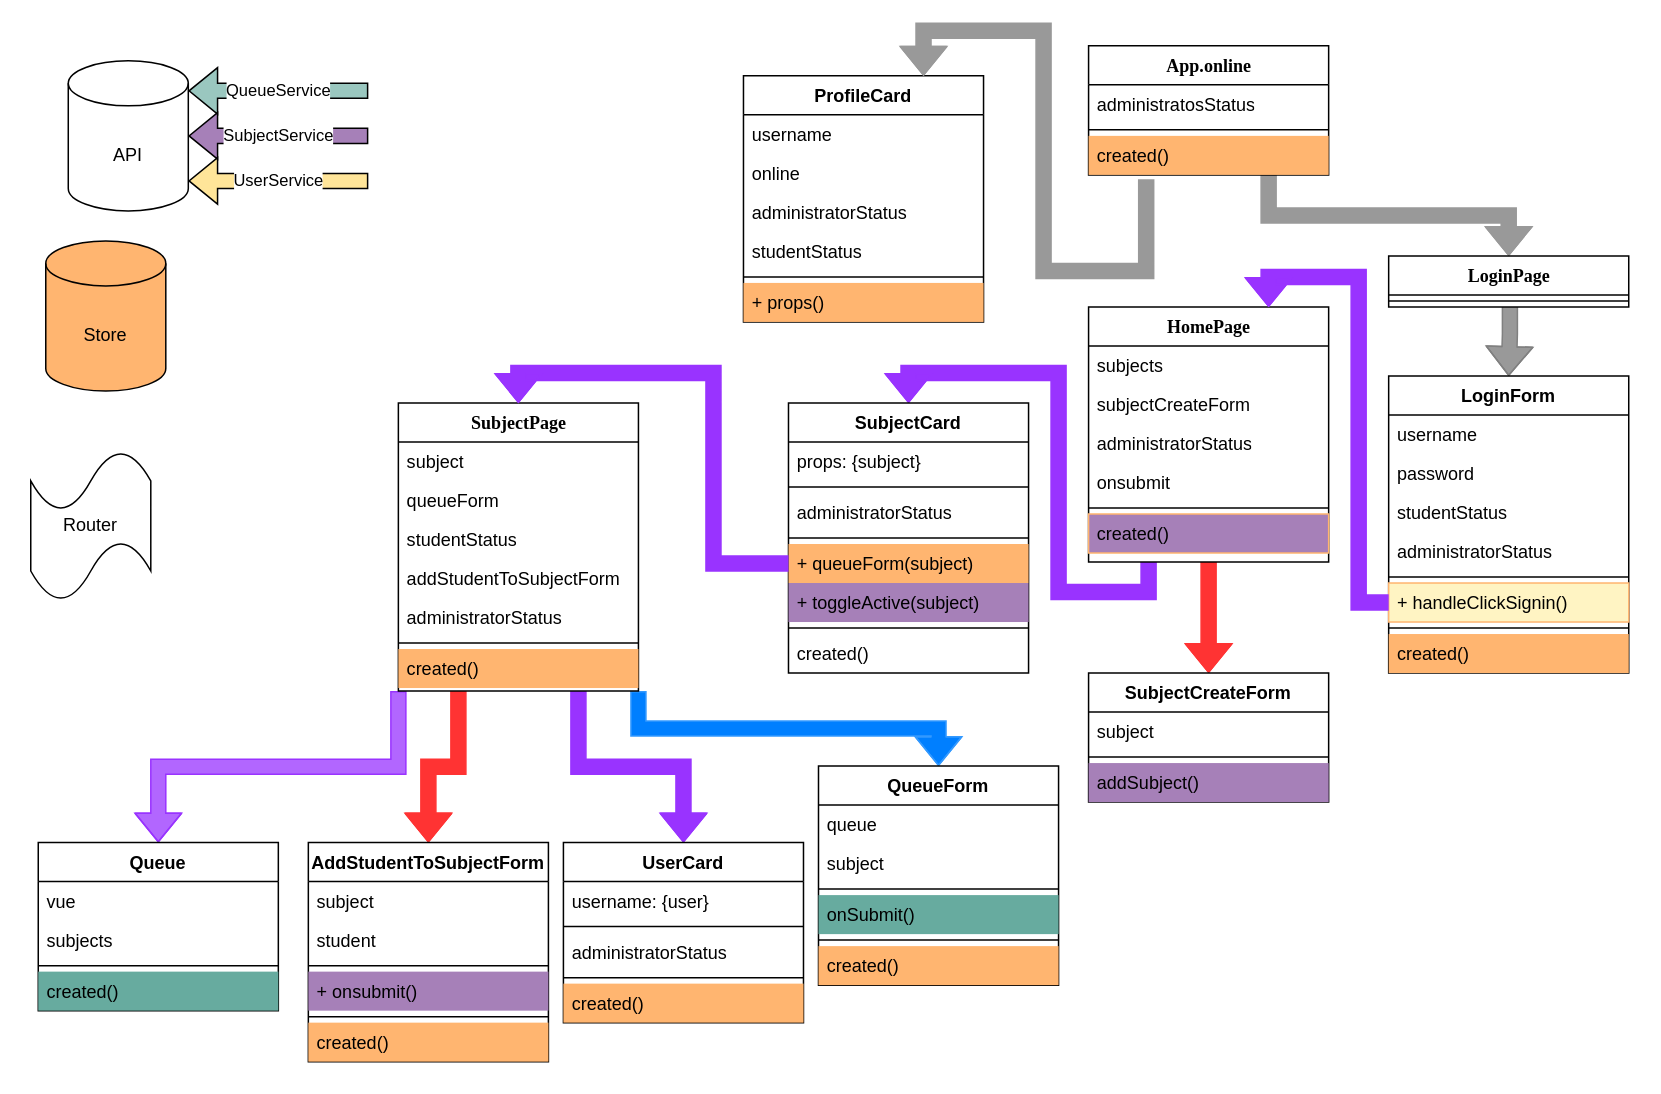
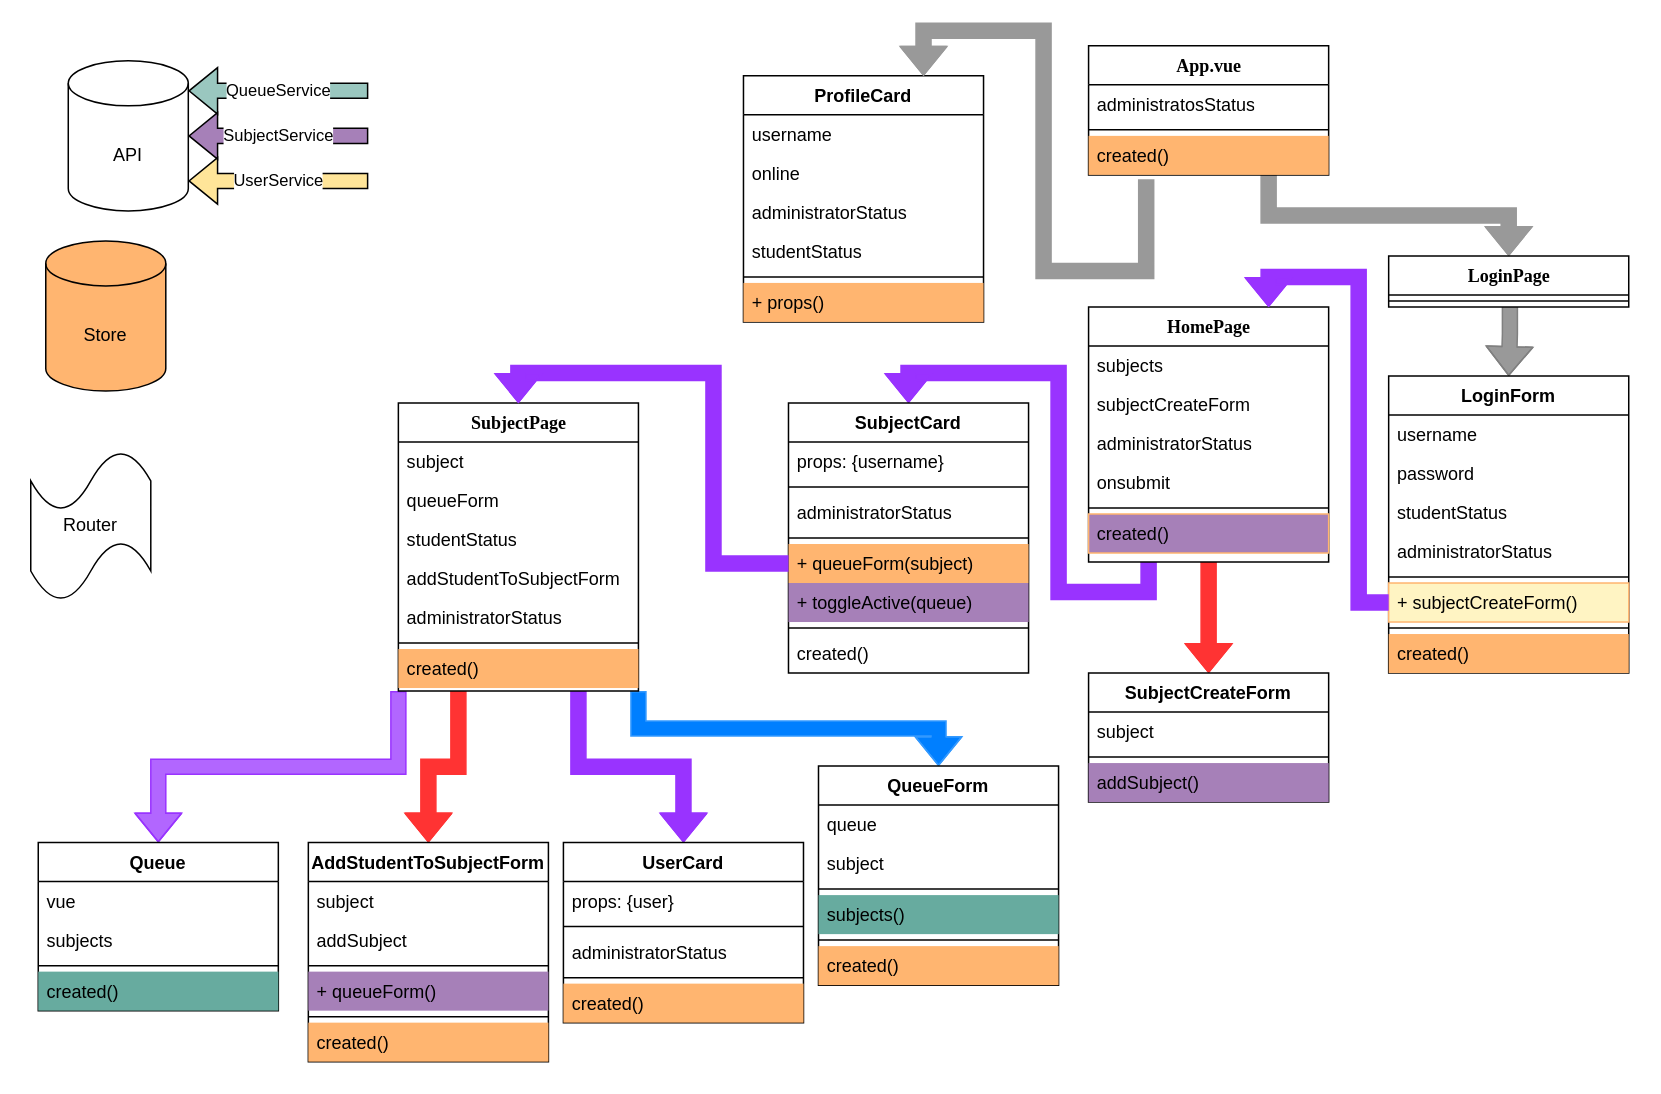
node "App.online": label "App.online" -> "App.vue"
node "props: {subject}": label "props: {subject}" -> "props: {username}"
node "+ toggleActive(subject)": label "+ toggleActive(subject)" -> "+ toggleActive(queue)"
node "+ handleClickSignin()": label "+ handleClickSignin()" -> "+ subjectCreateForm()"
node "username: {user}": label "username: {user}" -> "props: {user}"
node "onSubmit()": label "onSubmit()" -> "subjects()"
node "student": label "student" -> "addSubject"
node "+ onsubmit()": label "+ onsubmit()" -> "+ queueForm()"
